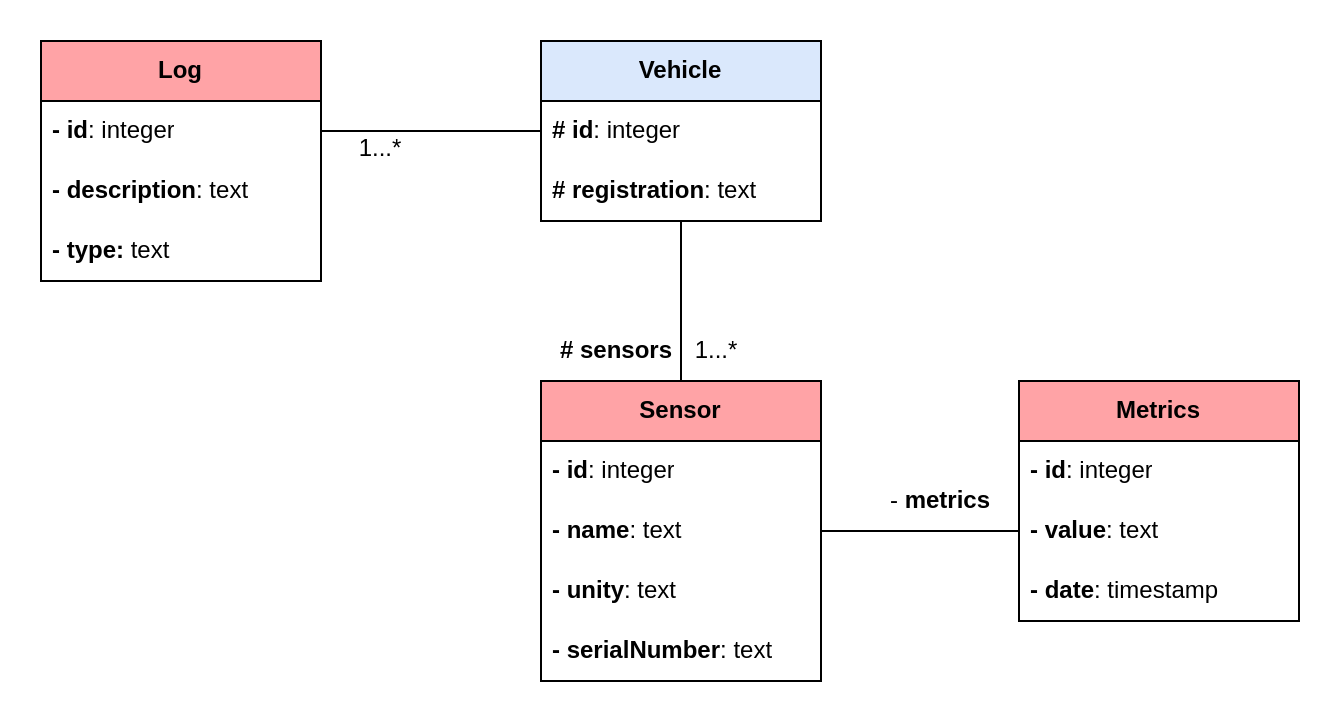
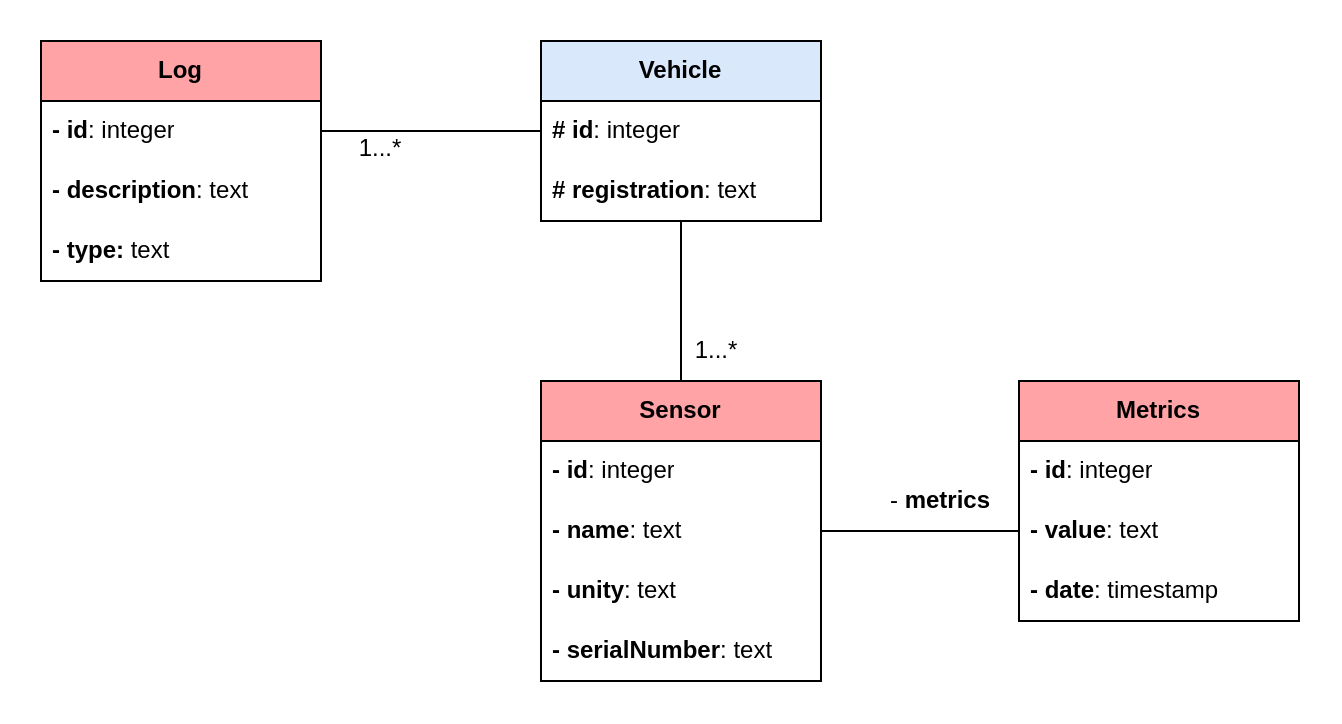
node "# sensors": removed
